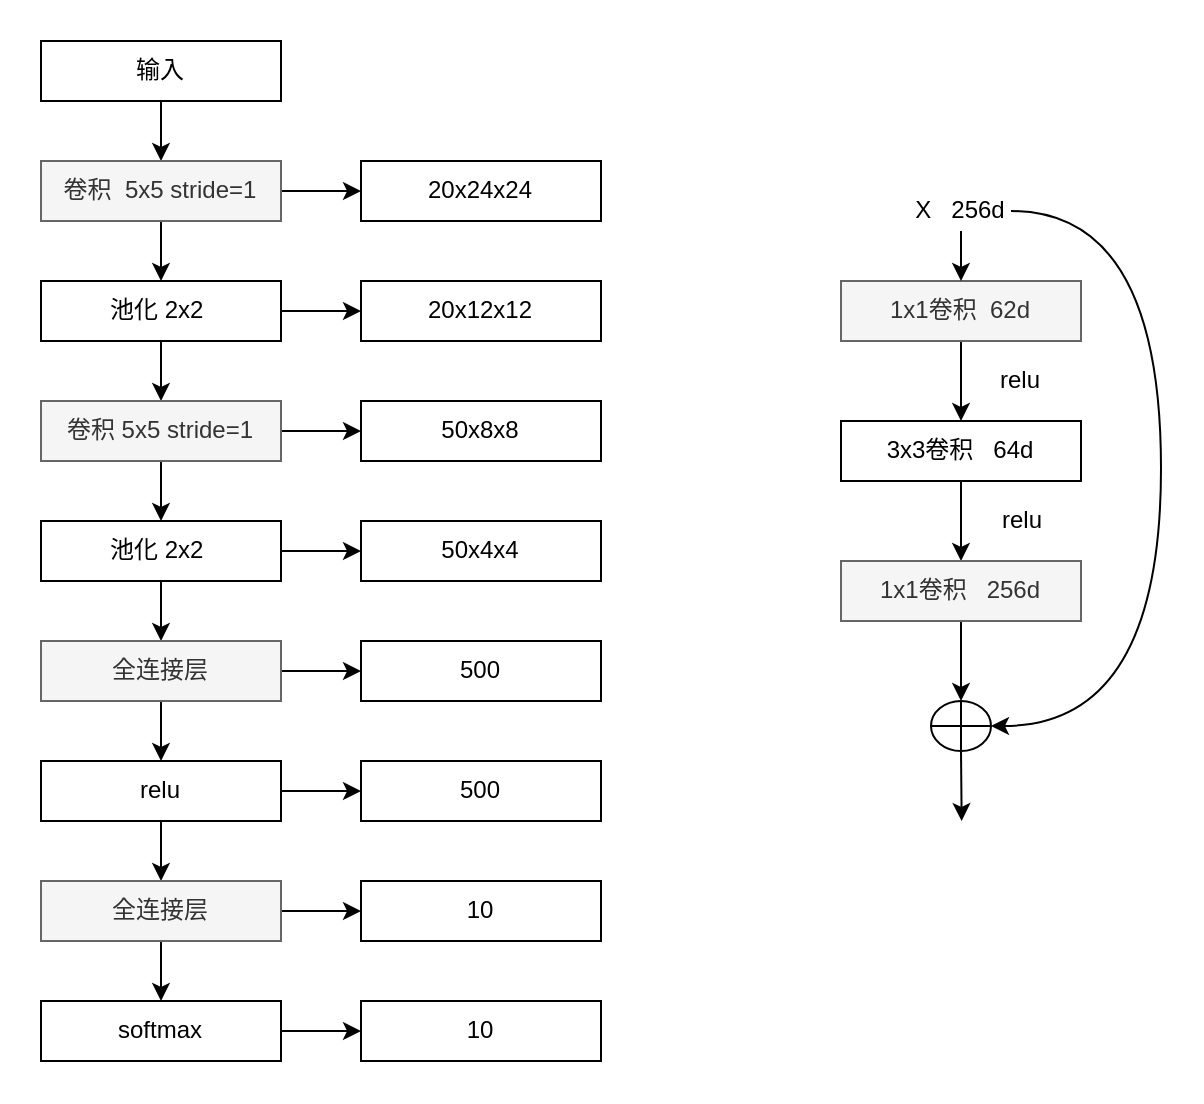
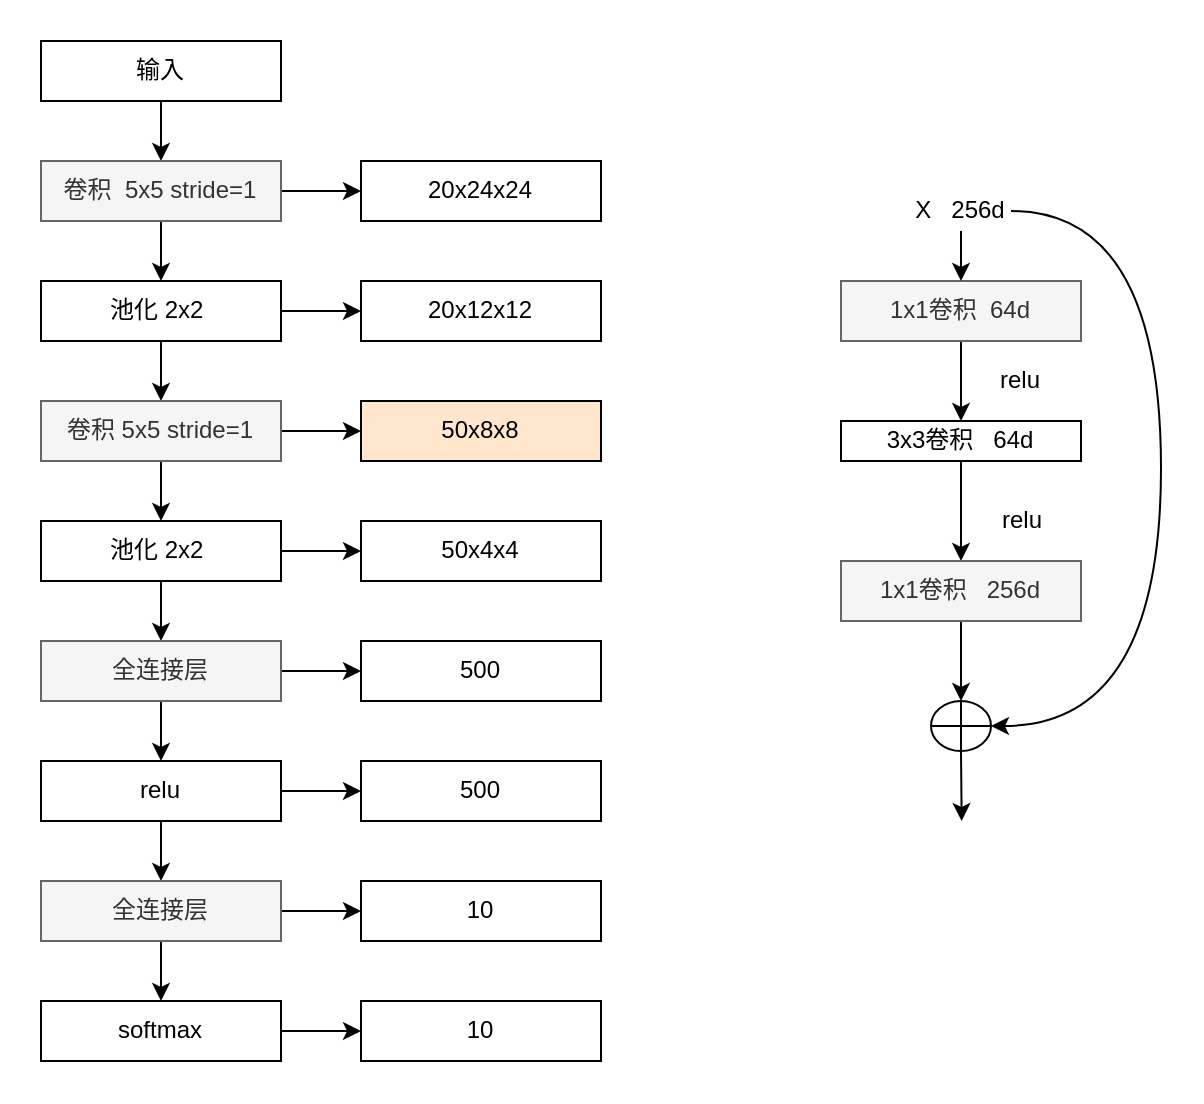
node "1x1卷积 62d": label "1x1卷积 62d" -> "1x1卷积 64d"
node "50x8x8": fillcolor #ffffff -> #ffe6cc
node "3x3卷积 64d": size 240x60 -> 240x40
